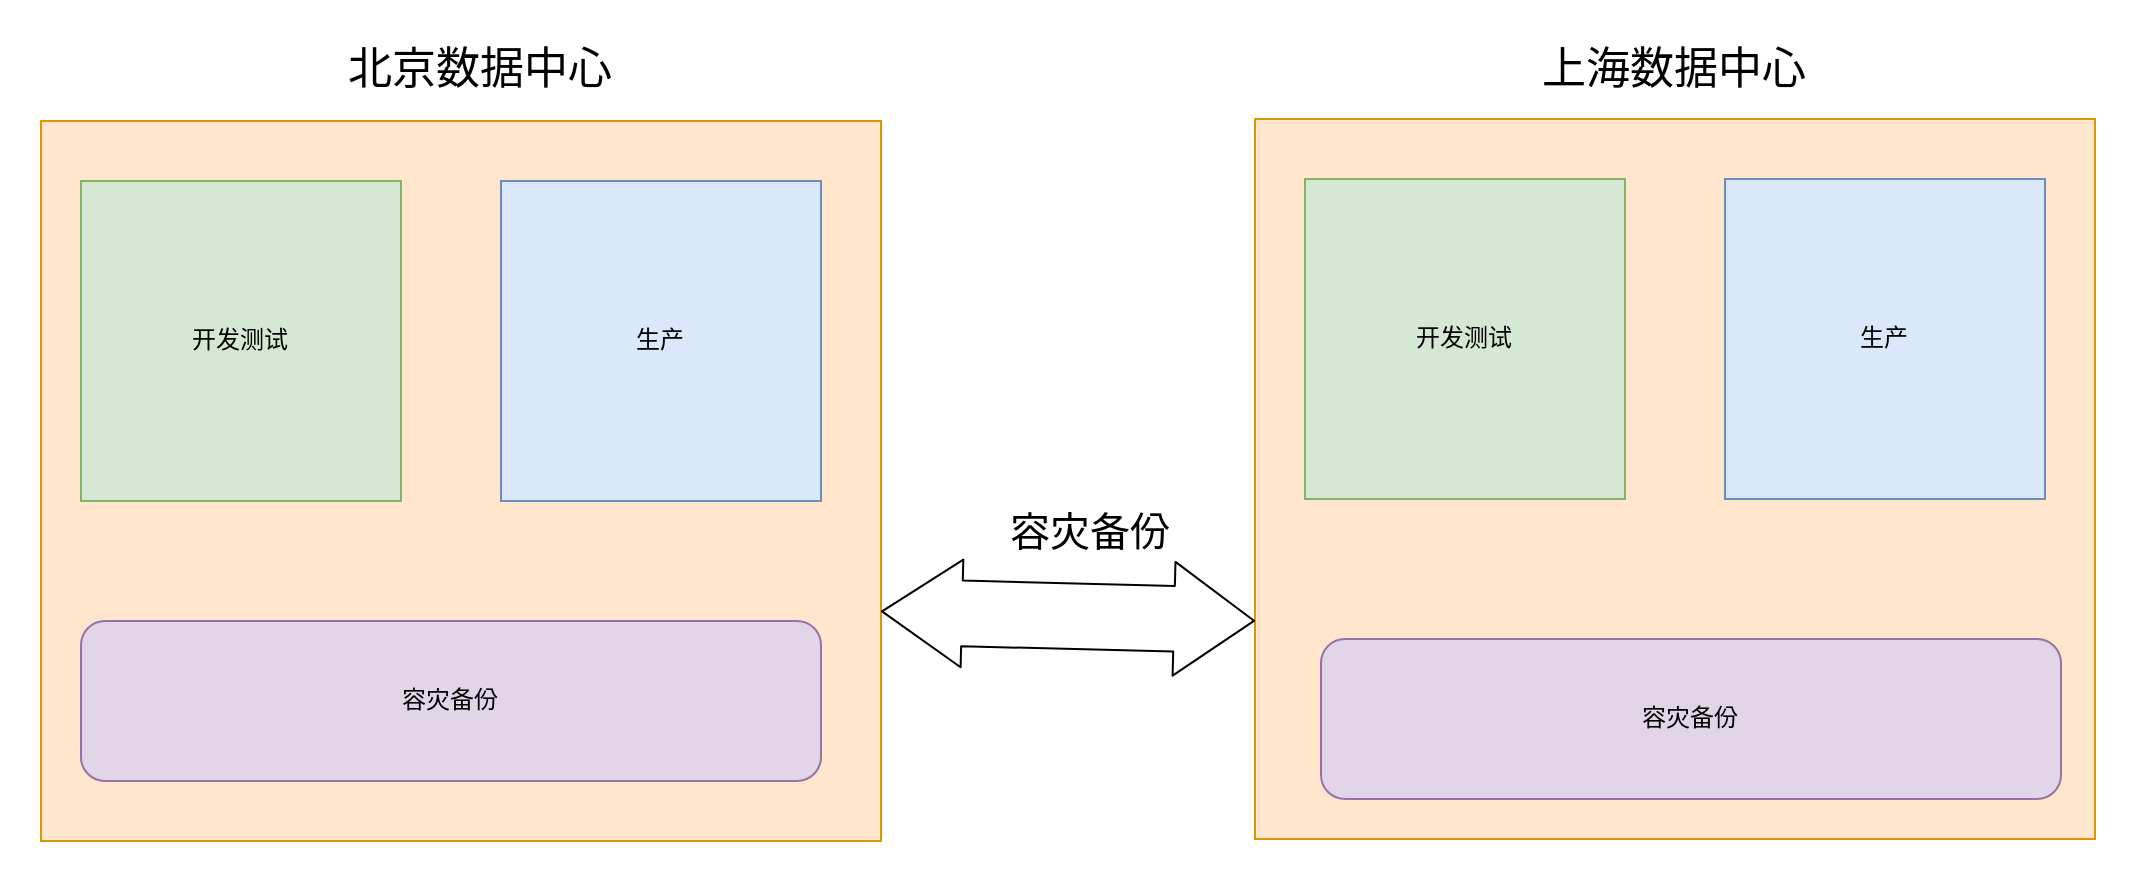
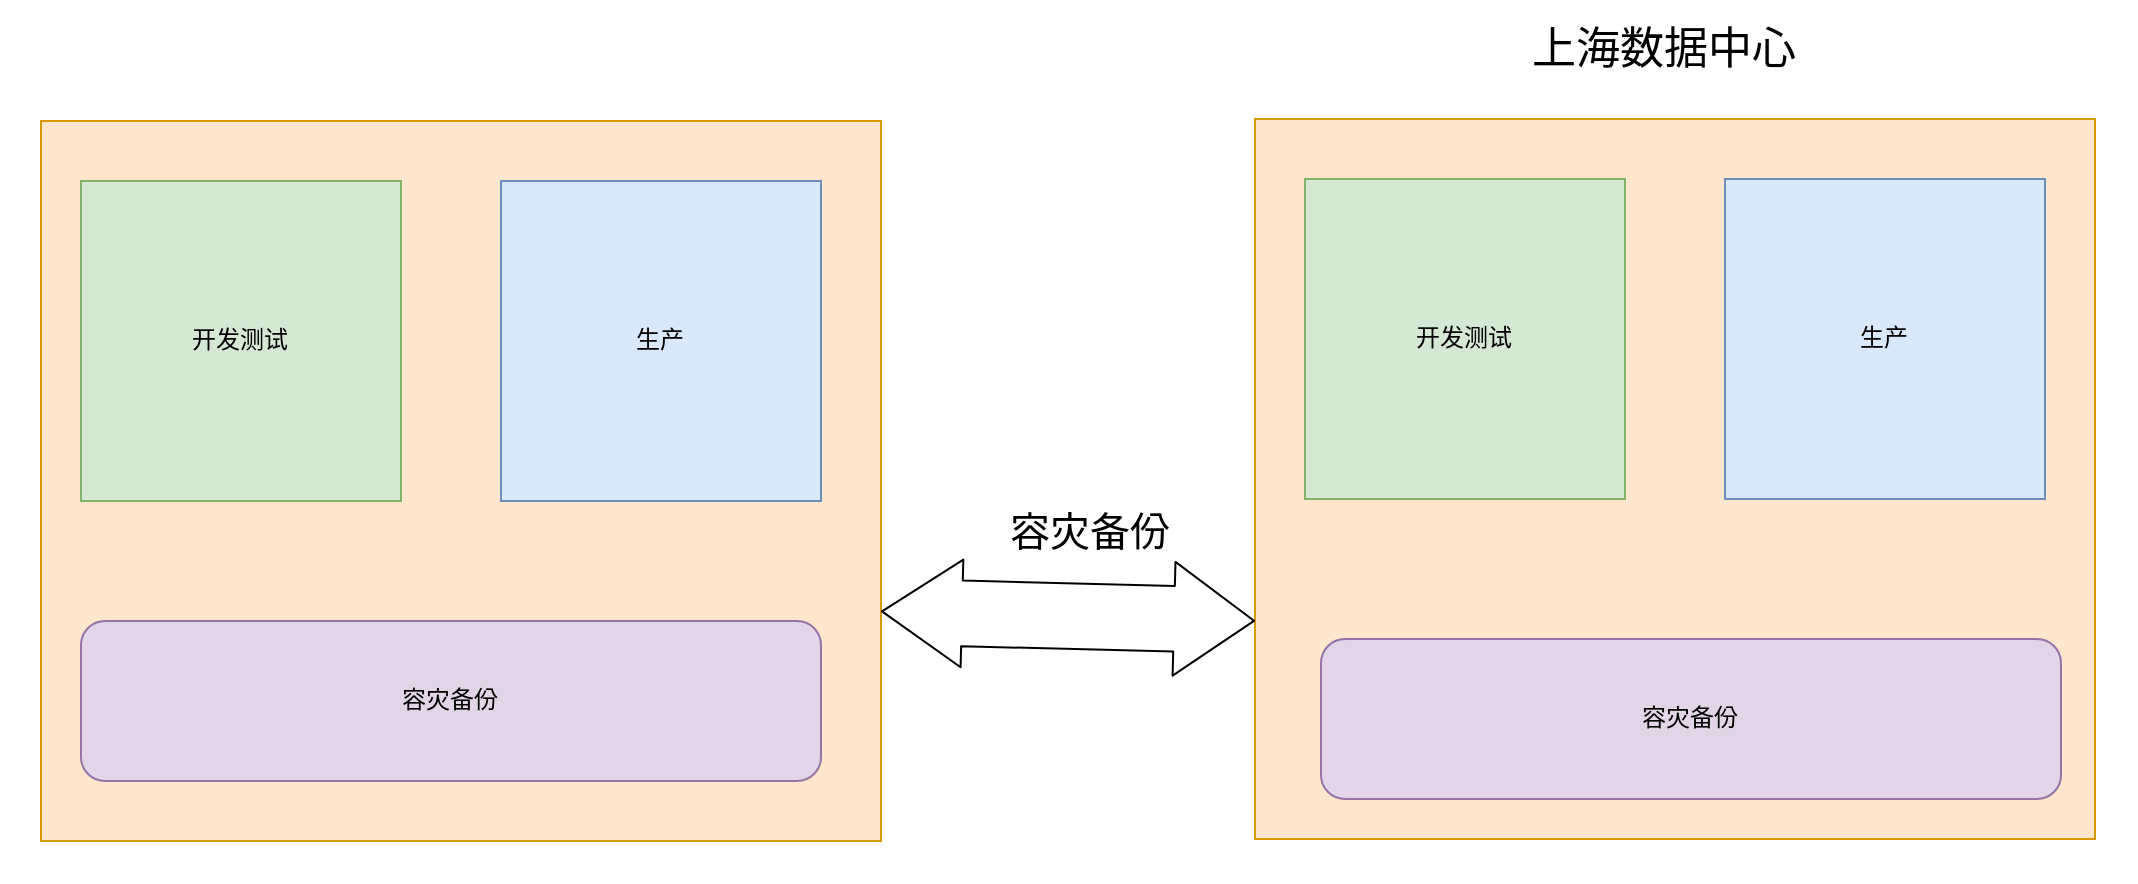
node "北京数据中心": removed
node "上海数据中心": moved (1675, 71) -> (1665, 51)
